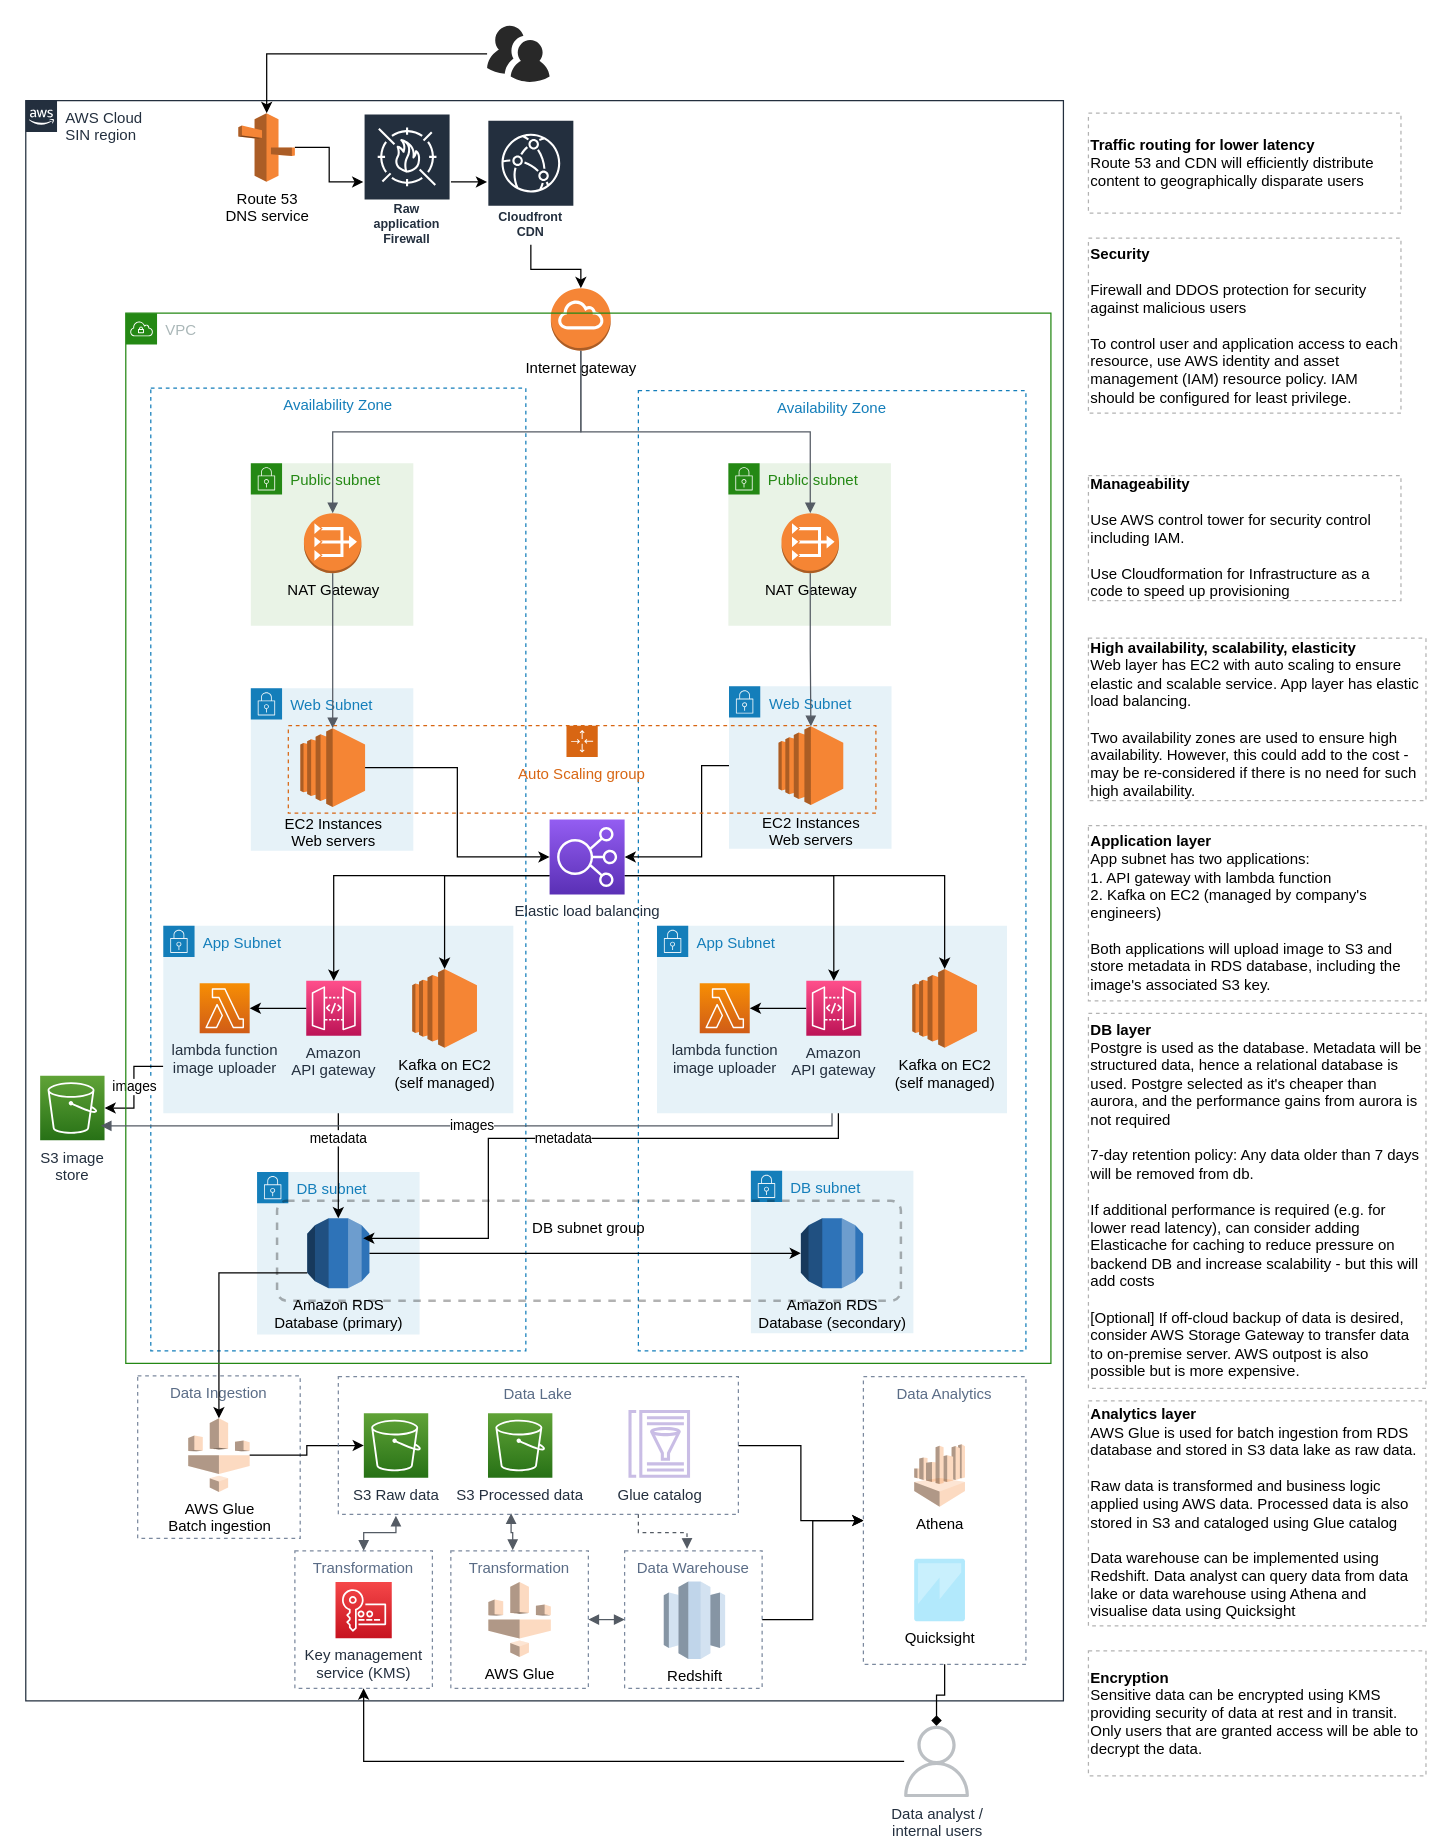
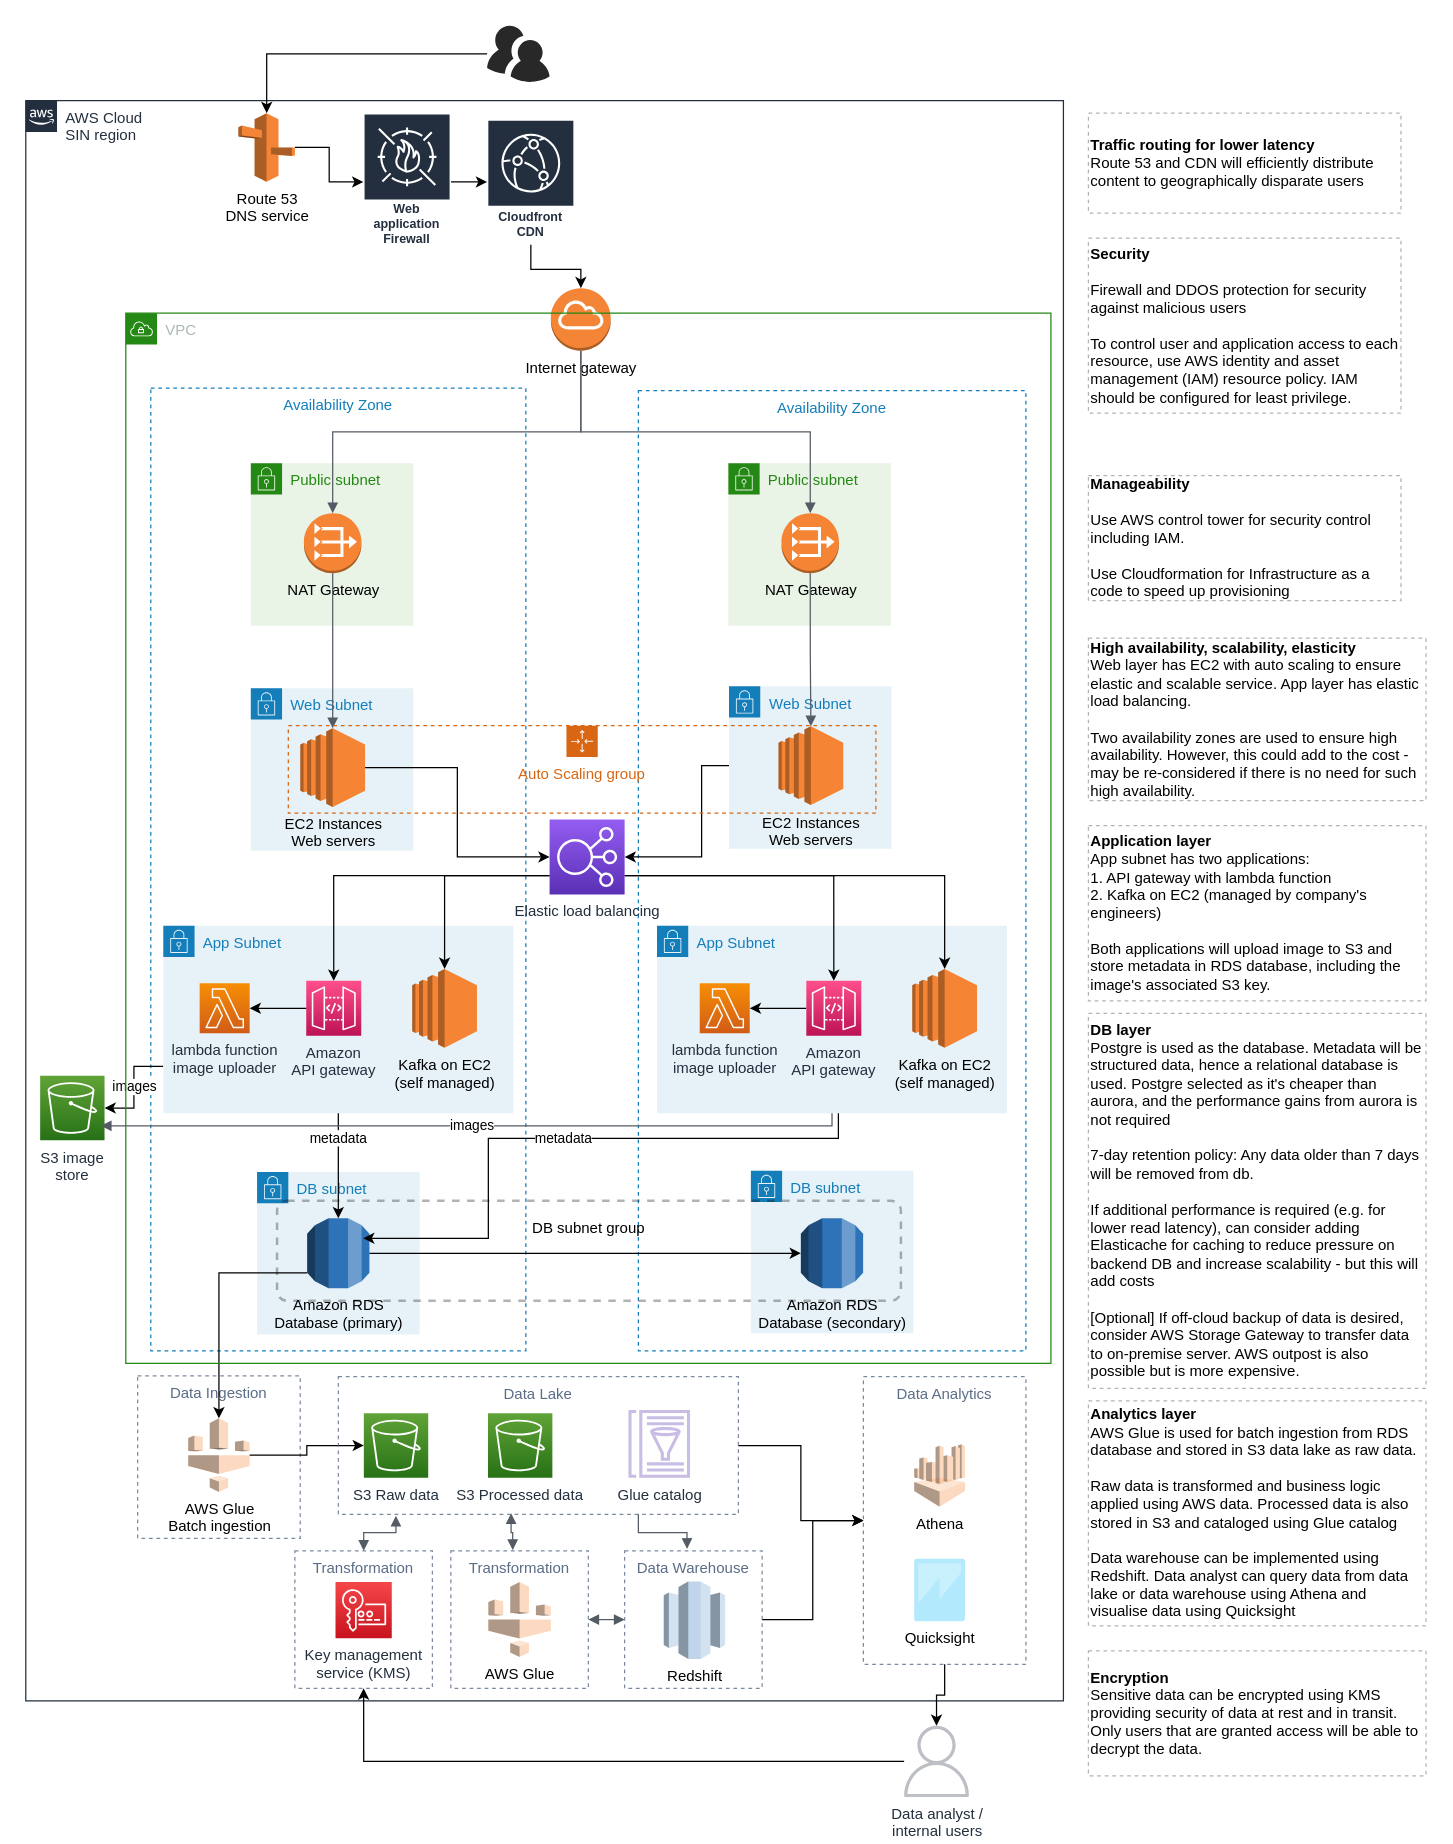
node "Raw application Firewall": label "Raw application Firewall" -> "Web application Firewall"
edge "Data Lake" -> "Data Warehouse": style dashed -> solid
edge "Data Analytics" -> "Data analyst / internal users": arrowhead diamond -> classic
